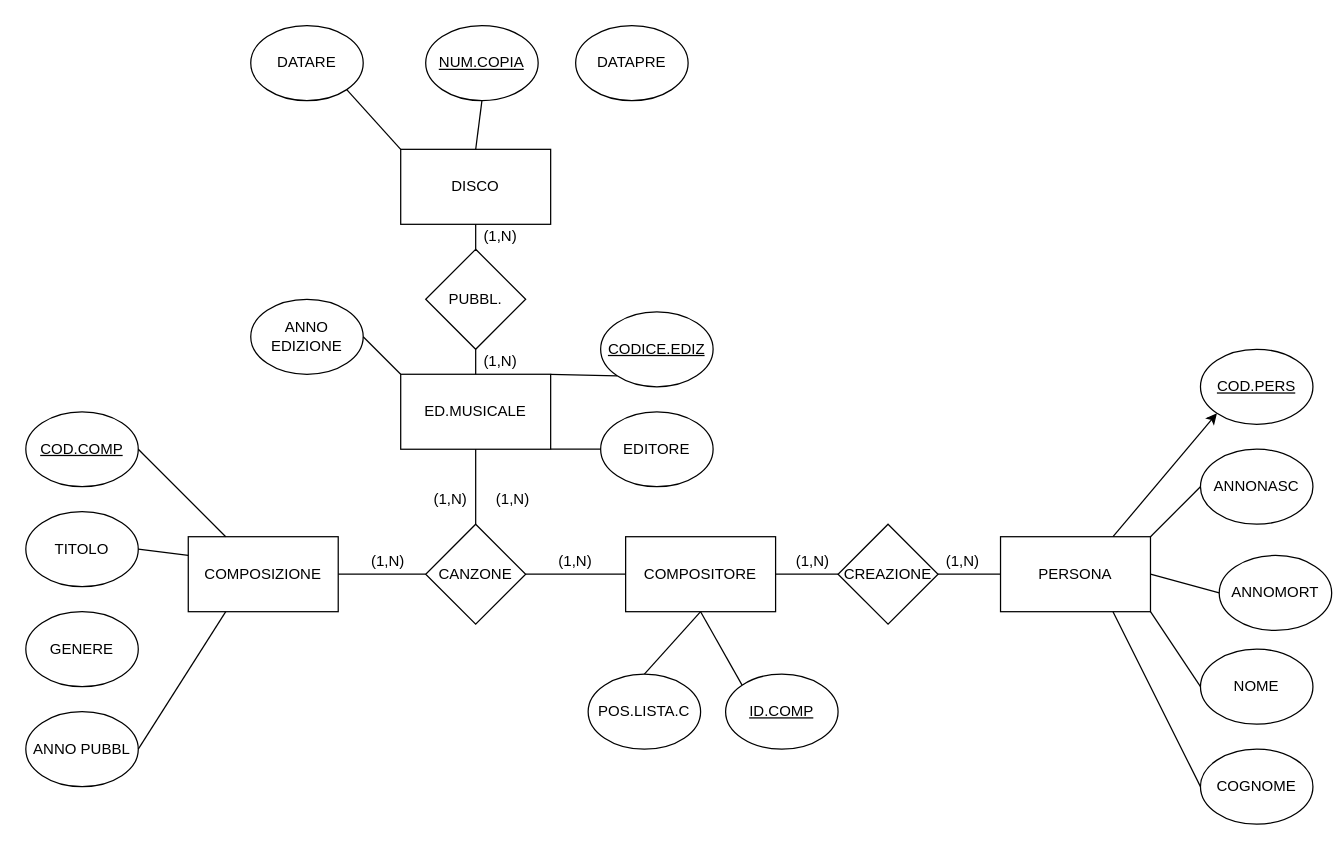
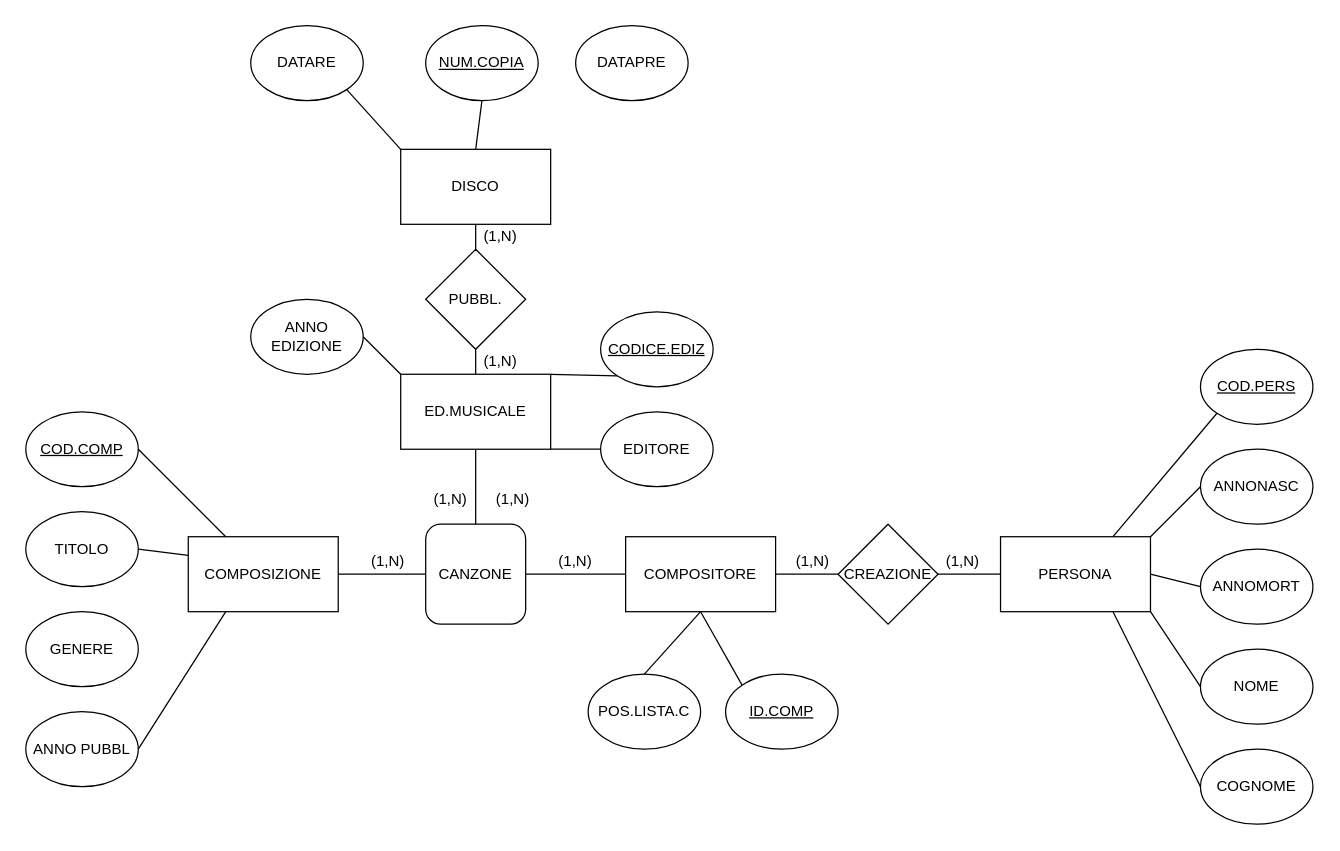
edge "PERSONA" -> "COD.PERS": arrowhead classic -> none
node "CANZONE": shape diamond -> rounded rectangle
node "ANNOMORT": moved (1276, 593) -> (1257, 587)
